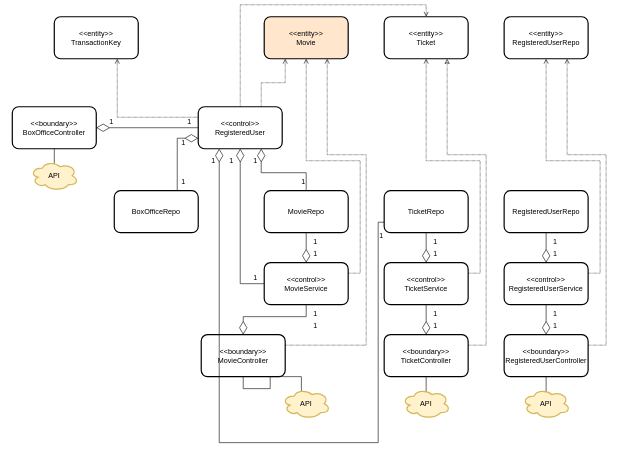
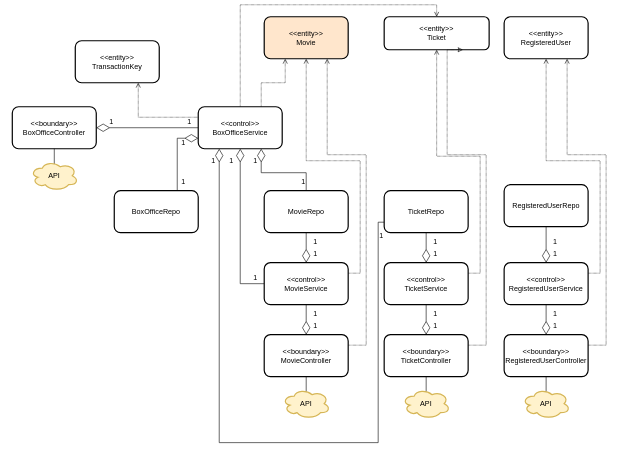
node "<<entity>> TransactionKey": moved (96, 38) -> (117, 62)
node "<<entity>> Ticket": size 84x42 -> 105x33
node "<<entity>> RegisteredUserRepo": label "<<entity>> RegisteredUserRepo" -> "<<entity>> RegisteredUser"
node "<<control>> RegisteredUser": label "<<control>> RegisteredUser" -> "<<control>> BoxOfficeService"
node "RegisteredUserRepo": moved (546, 212) -> (546, 206)
node "<<boundary>> MovieController": moved (243, 356) -> (306, 356)
